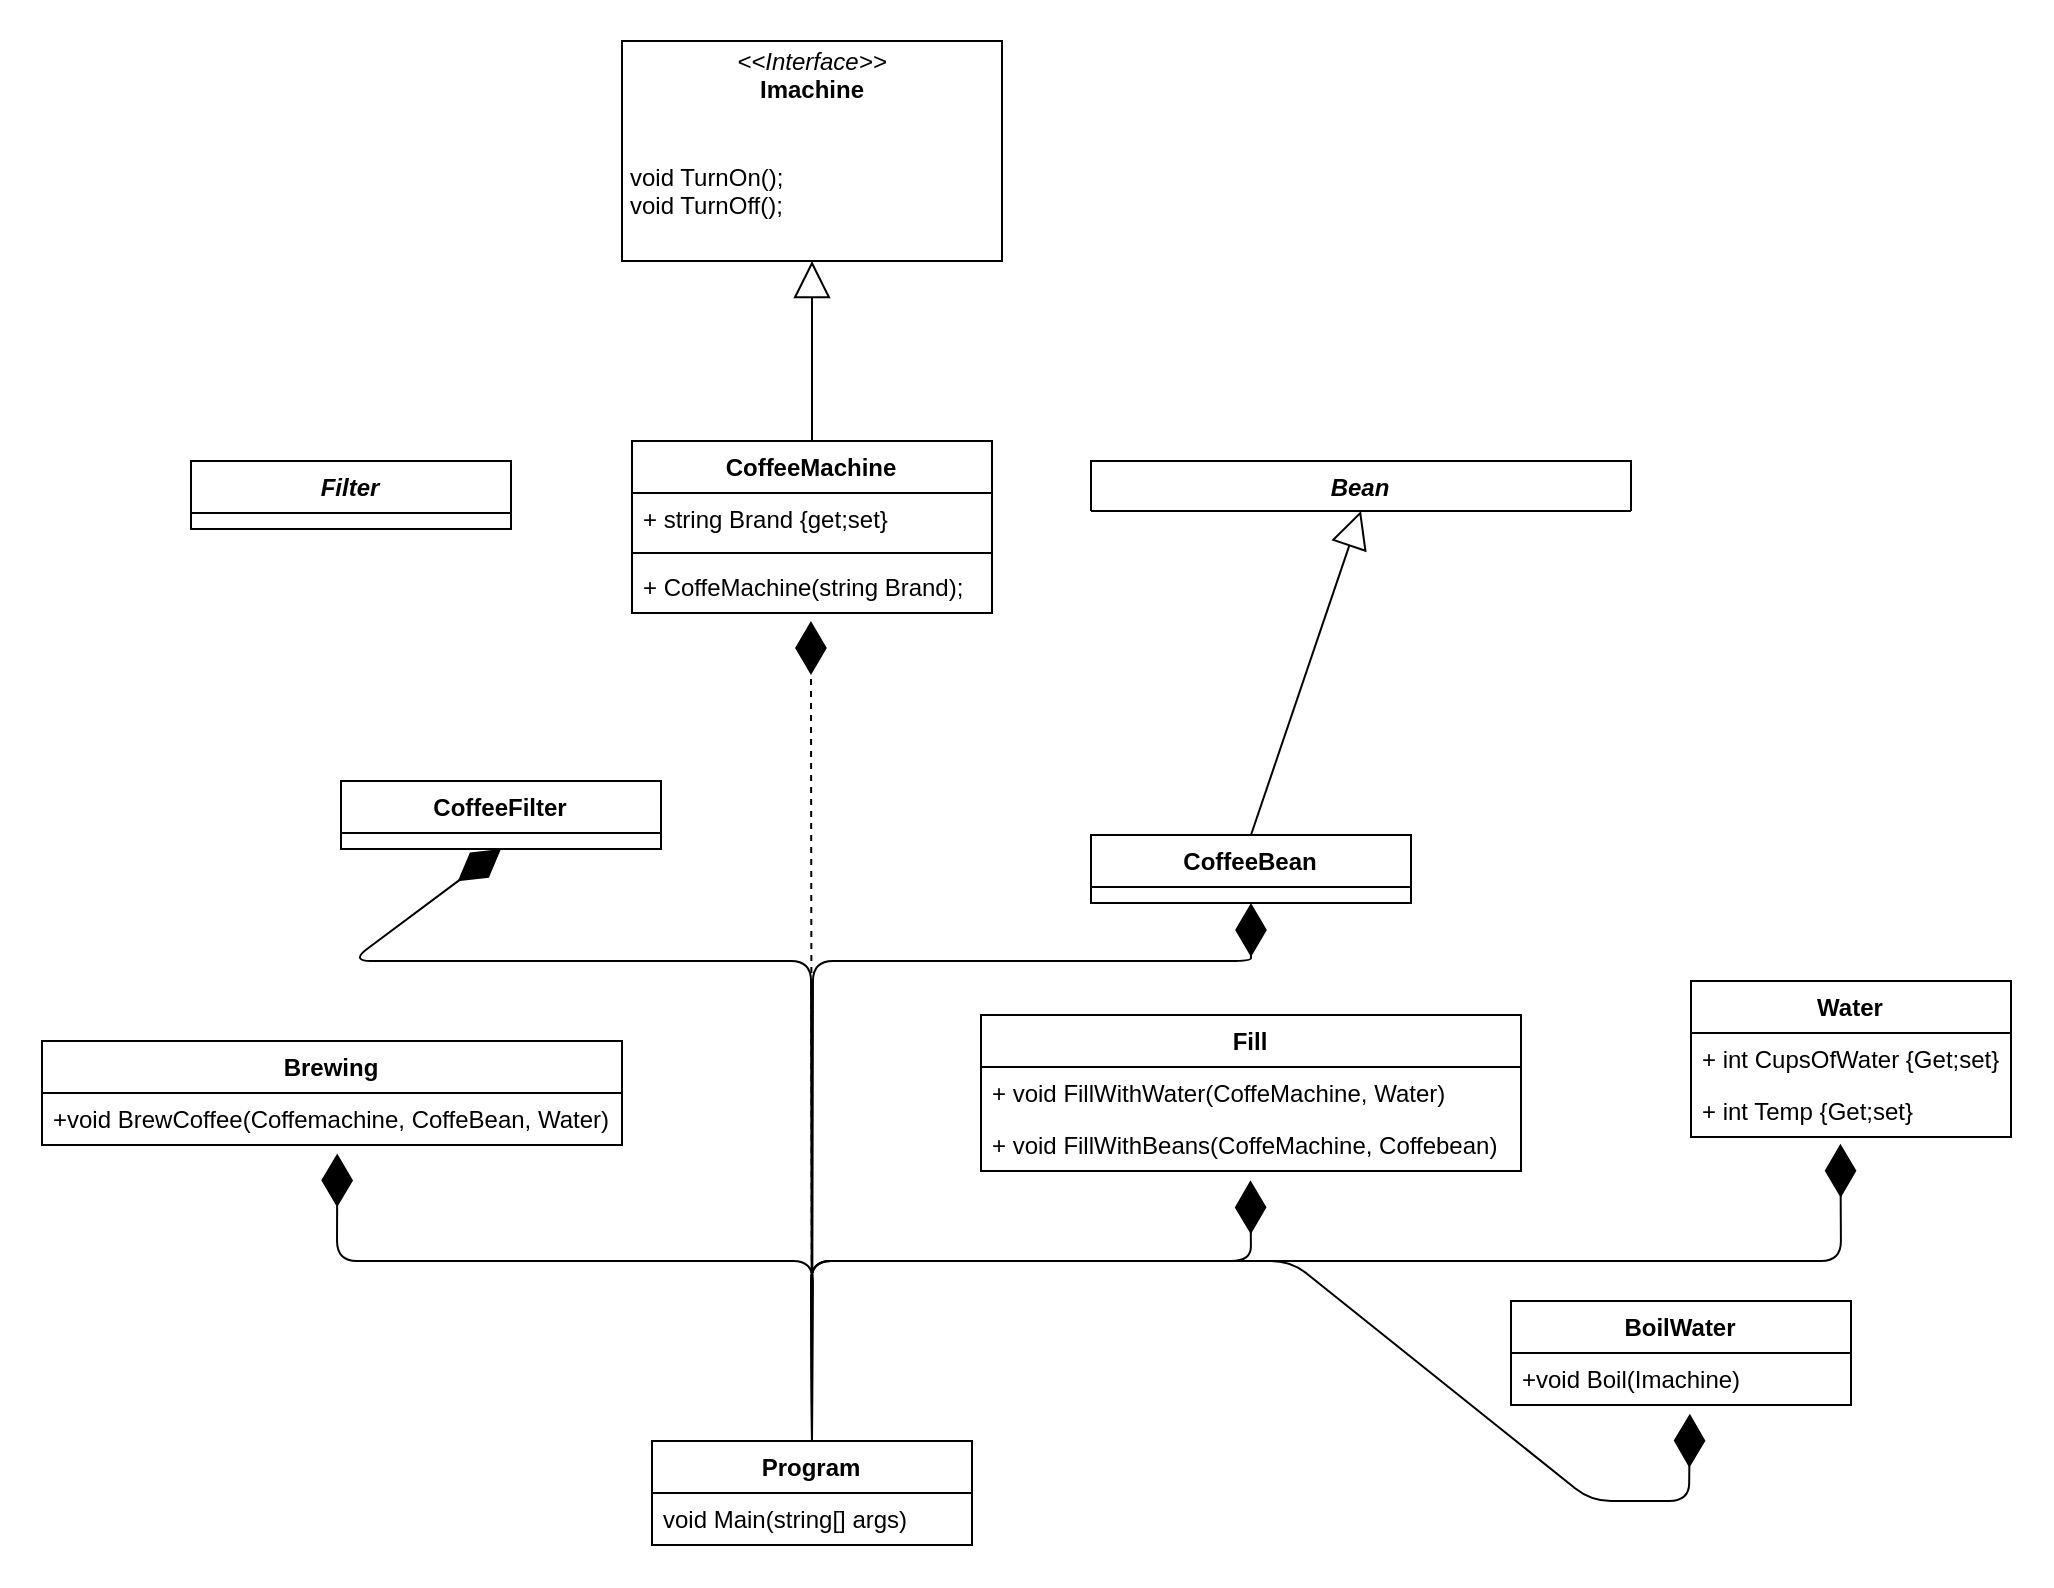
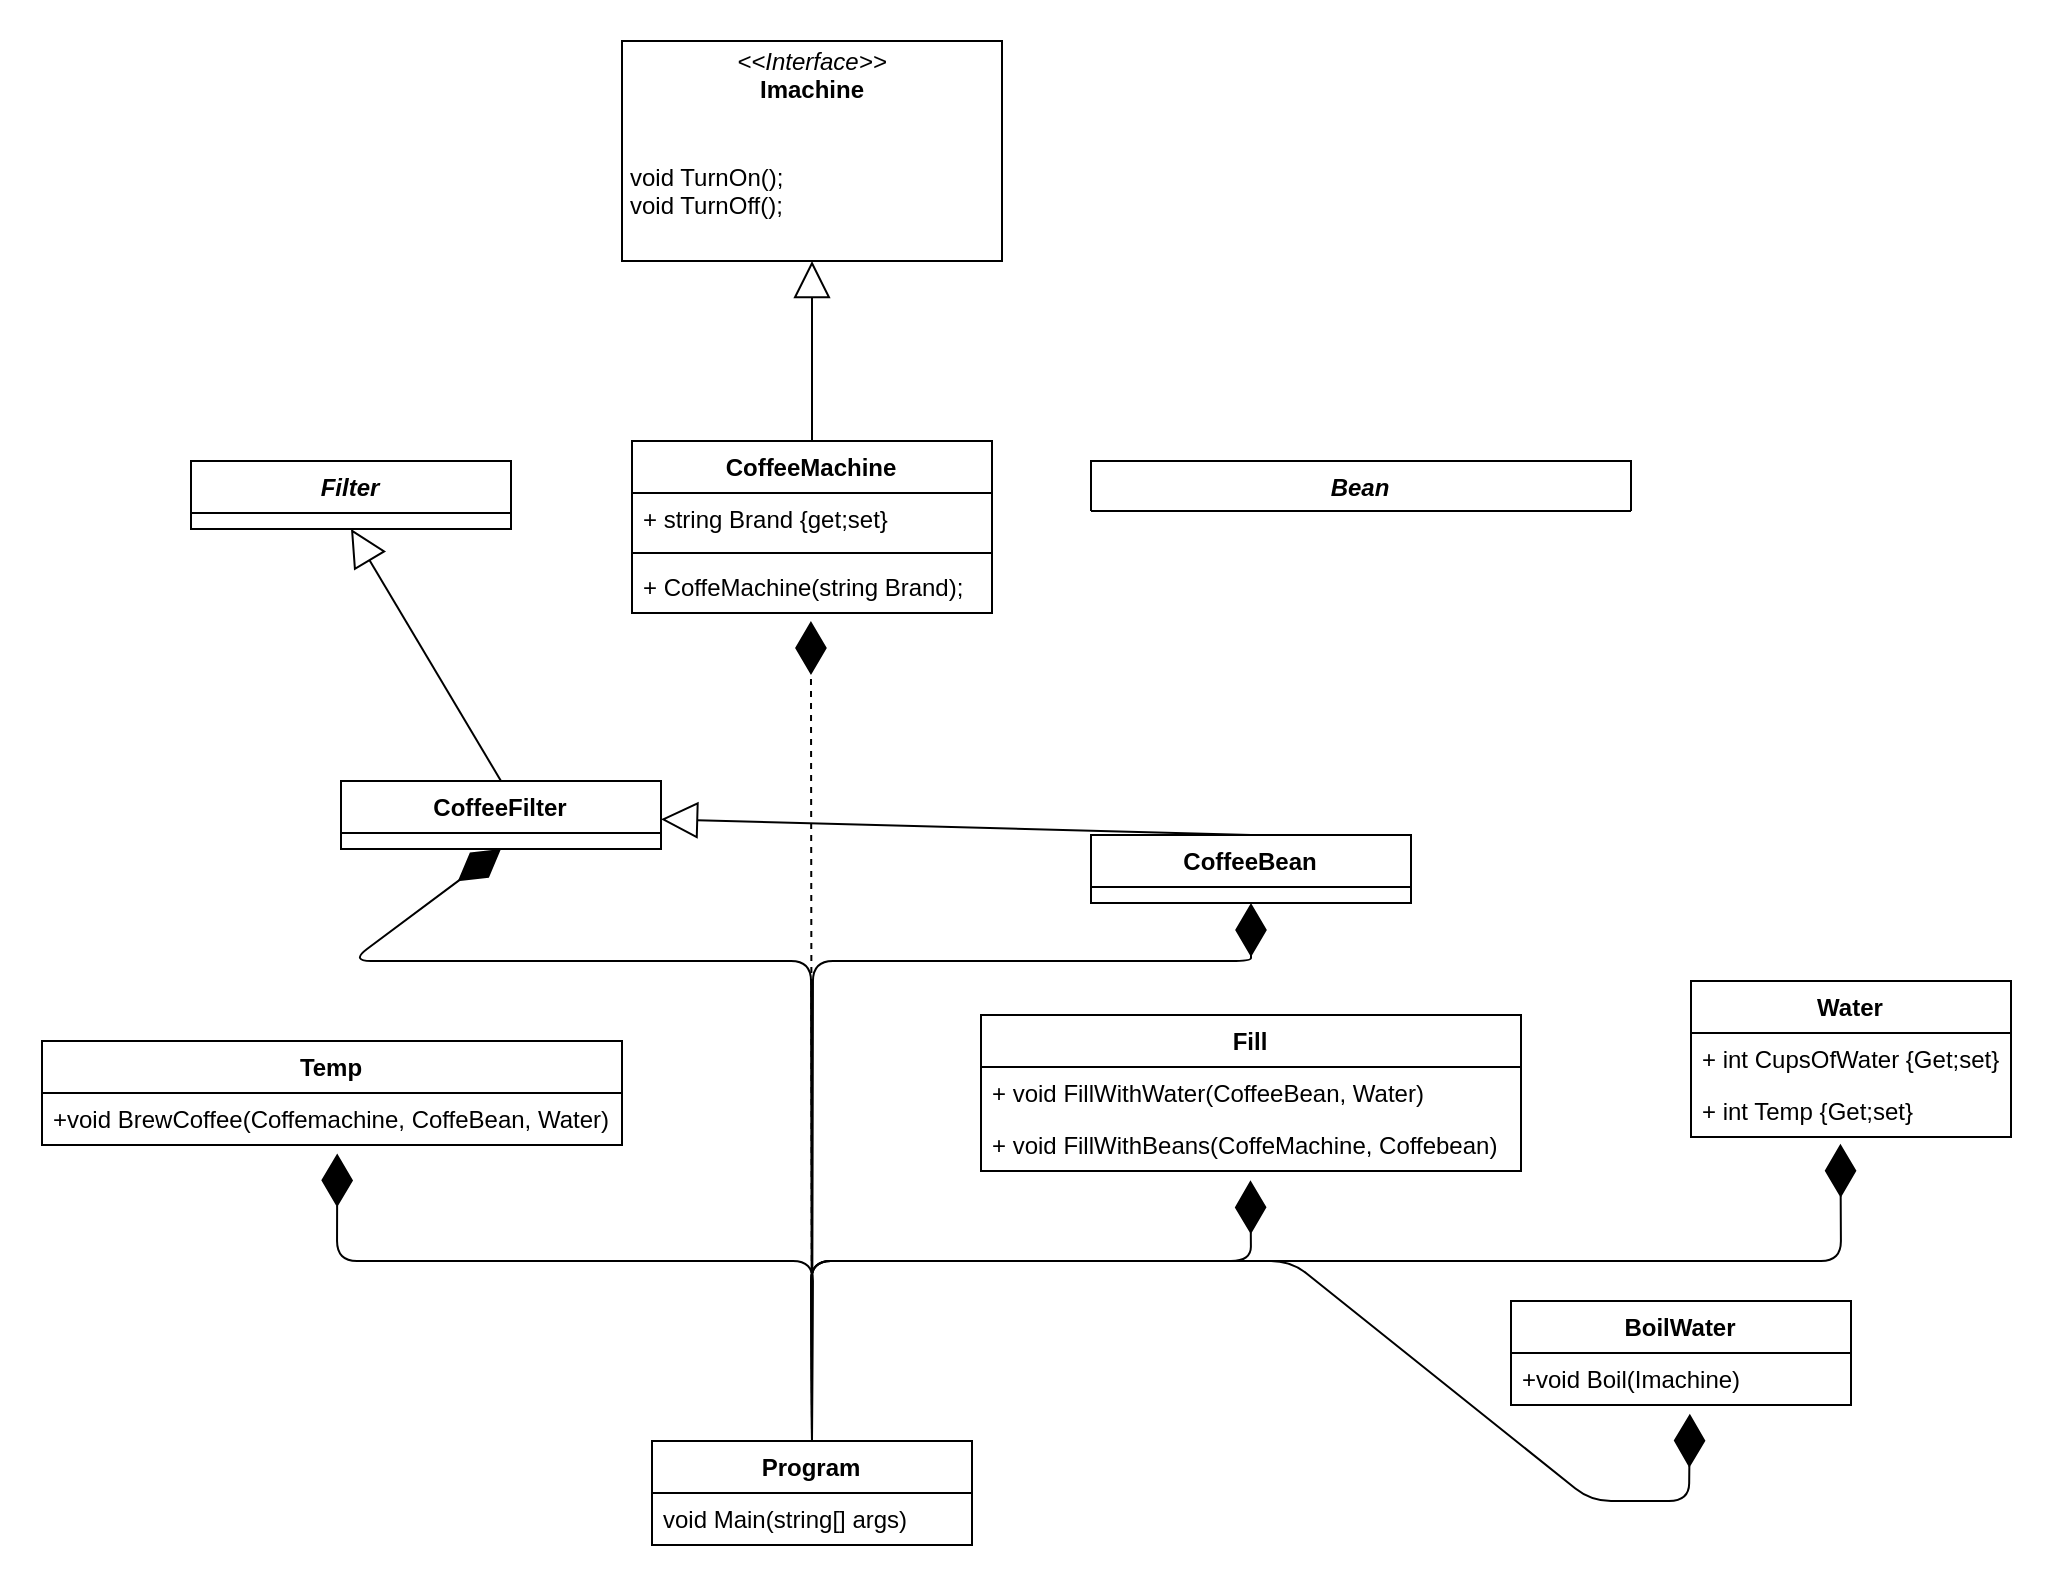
edge "CoffeeFilter" -> "Filter": added
edge "CoffeeBean" -> "Bean": now "CoffeeBean" -> "CoffeeFilter"
node "Brewing": label "Brewing" -> "Temp"
node "+ void FillWithWater(CoffeMachine, Water)": label "+ void FillWithWater(CoffeMachine, Water)" -> "+ void FillWithWater(CoffeeBean, Water)"
